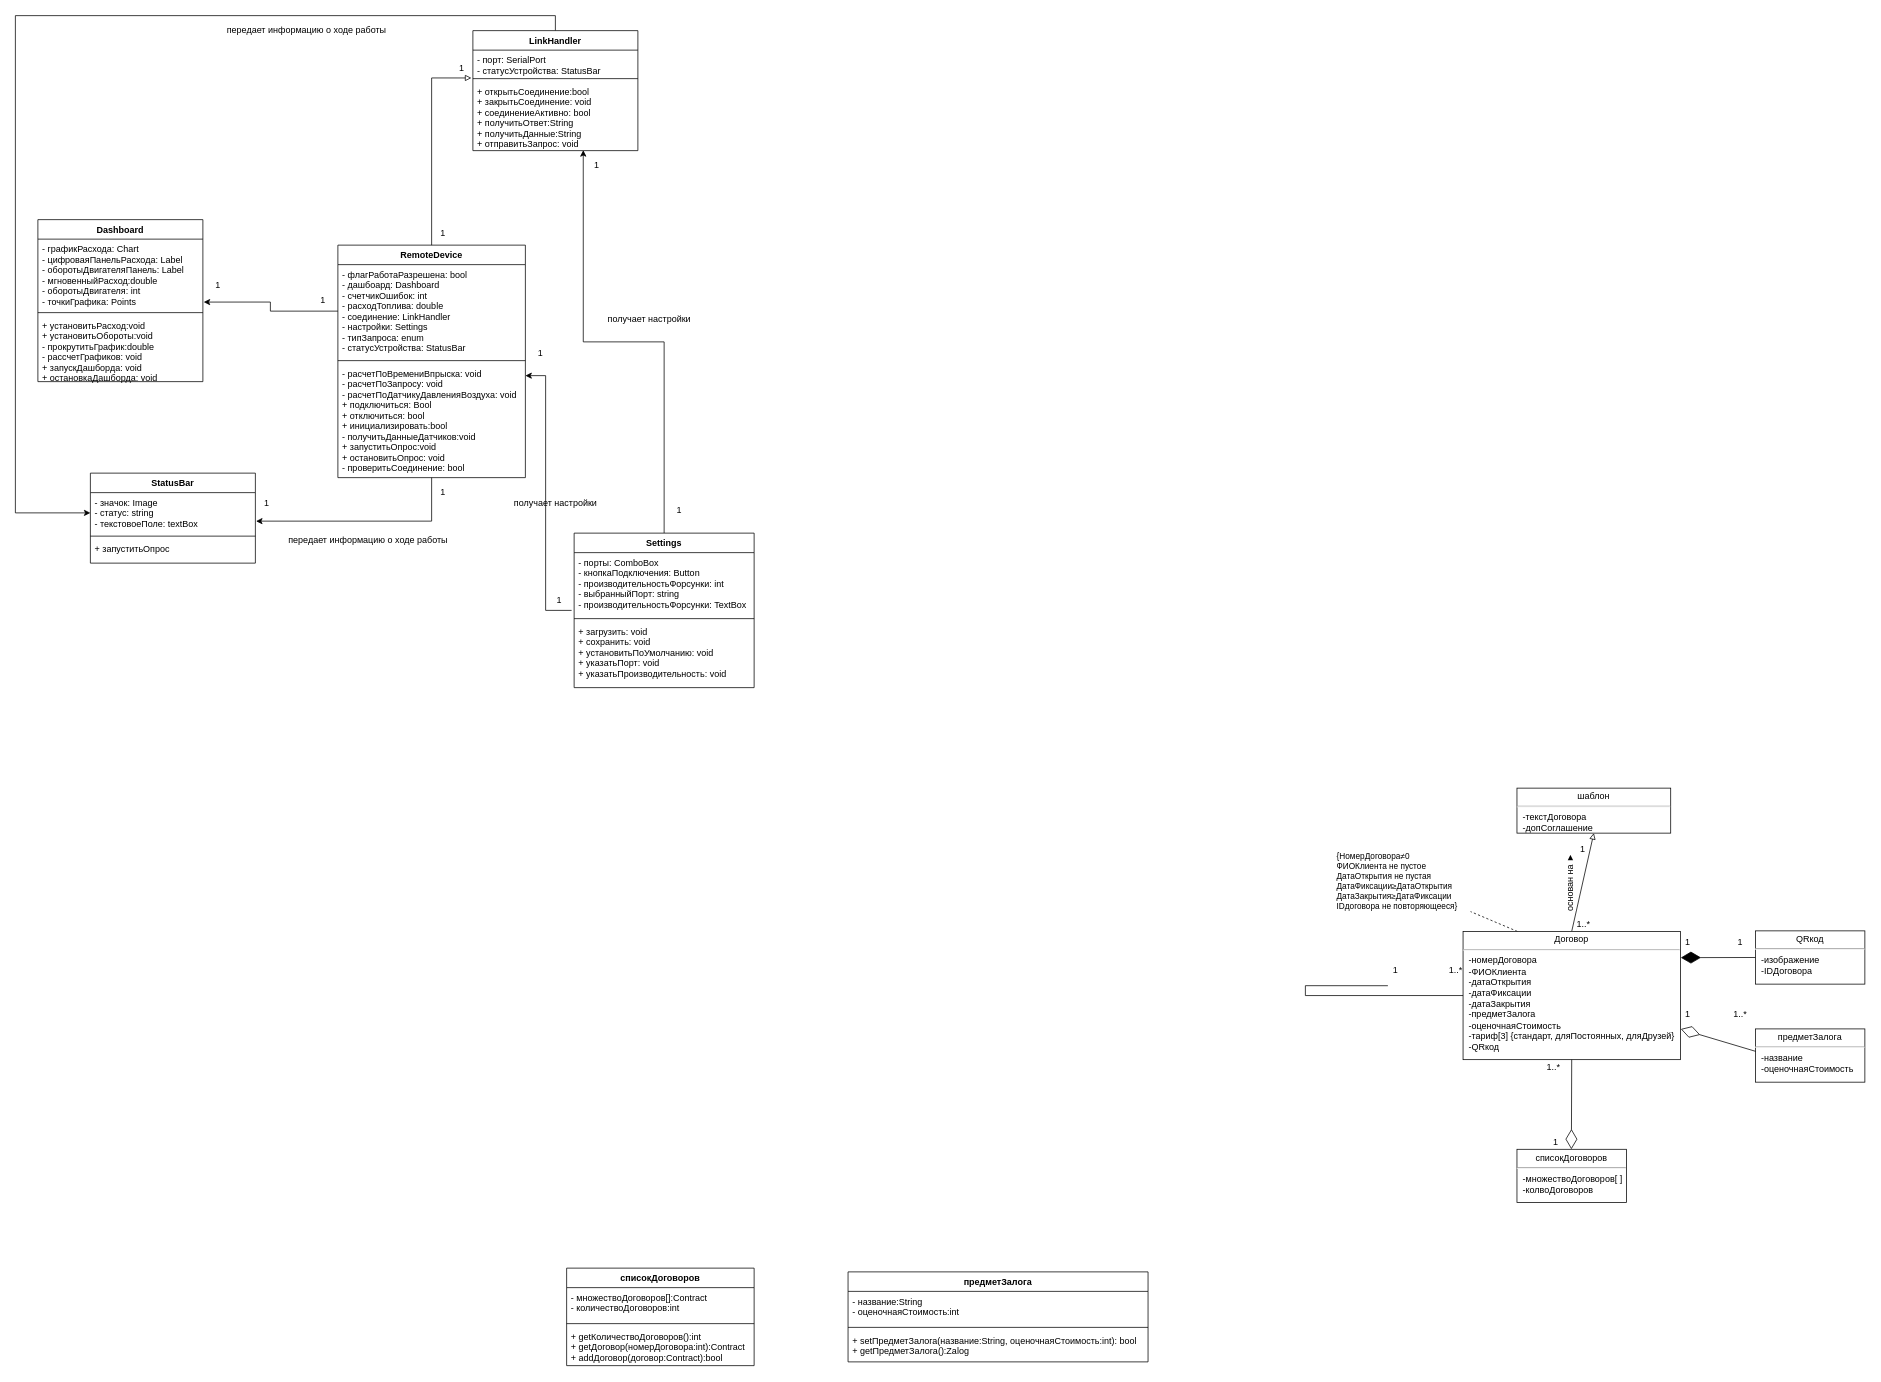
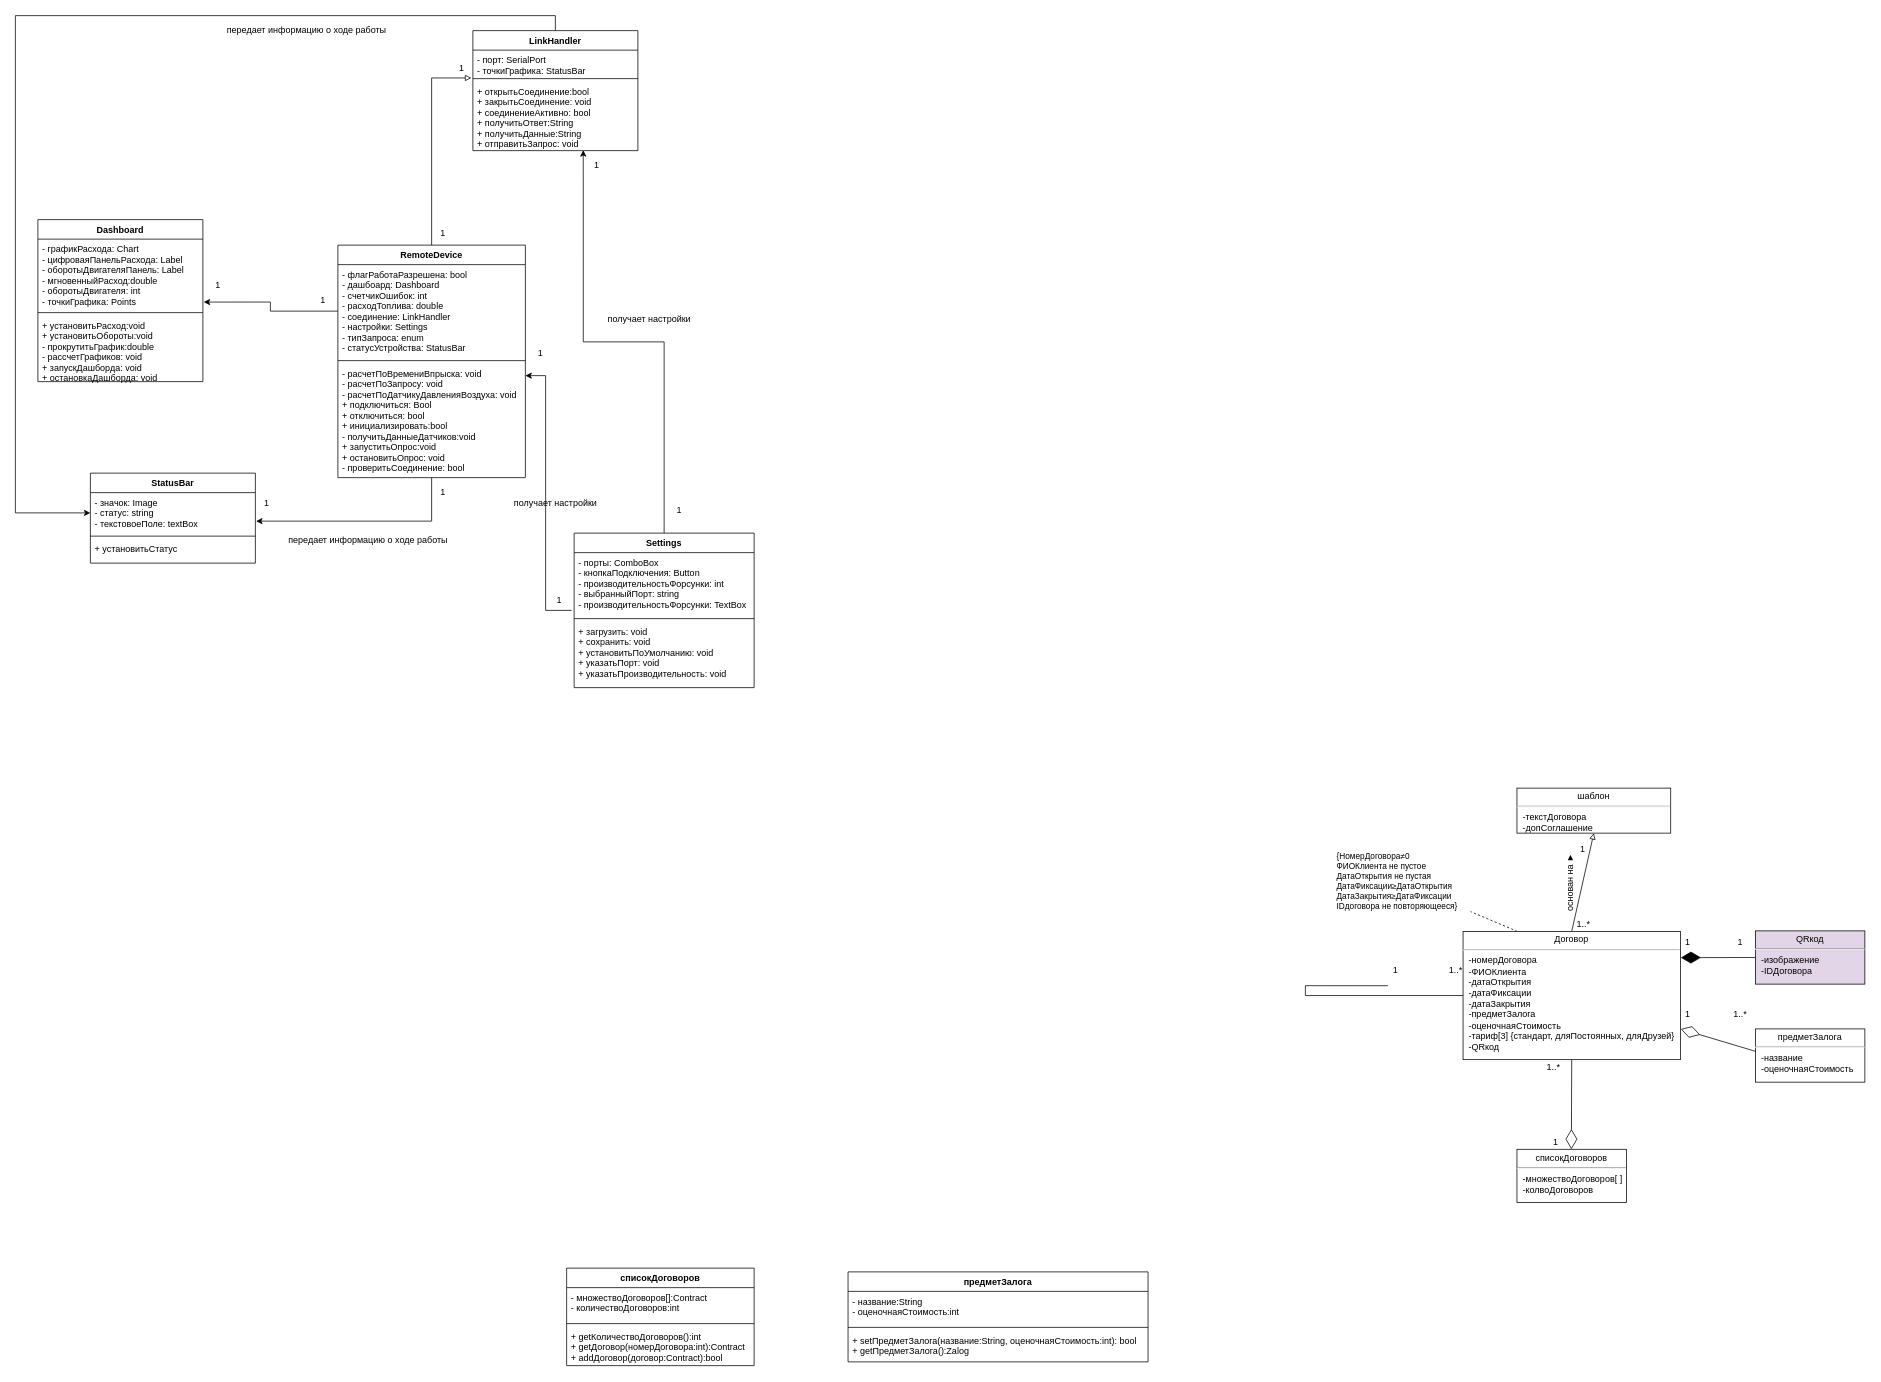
node "- порт: SerialPort - статусУстройства: StatusBar": label "- порт: SerialPort - статусУстройства: StatusBar" -> "- порт: SerialPort - точкиГрафика: StatusBar"
node "+ запуститьОпрос": label "+ запуститьОпрос" -> "+ установитьСтатус"
node "QRкод -изображение -IDДоговора": fillcolor #ffffff -> #e1d5e7
